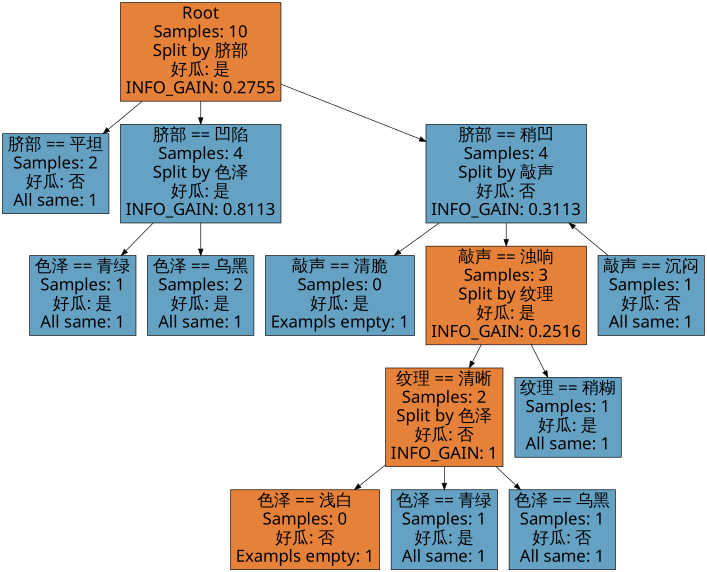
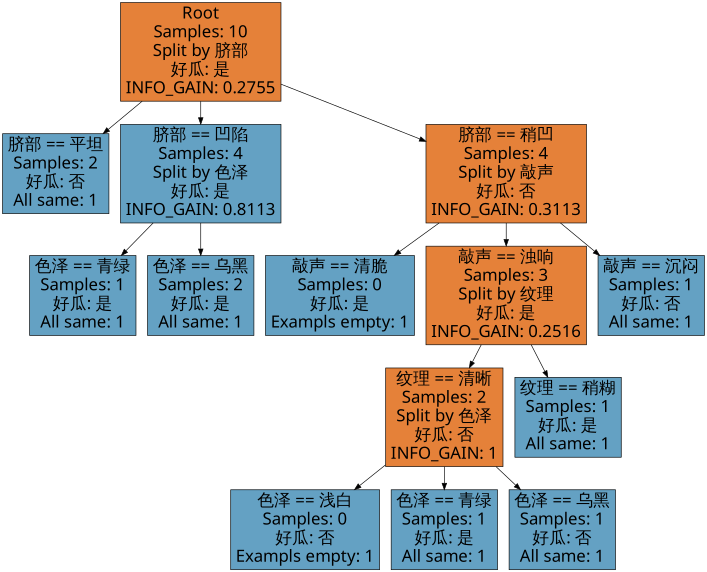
node "脐部 == 稍凹 Samples: 4 Split by 敲声 好瓜: 否 INFO_GAIN: 0.3113": fillcolor #64a1c3 -> #e58139
edge "敲声 == 沉闷 Samples: 1 好瓜: 否 All same: 1" -> "脐部 == 稍凹 Samples: 4 Split by 敲声 好瓜: 否 INFO_GAIN: 0.3113": reversed
node "色泽 == 浅白 Samples: 0 好瓜: 否 Exampls empty: 1": fillcolor #e58139 -> #64a1c3
